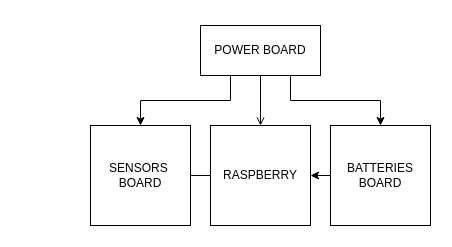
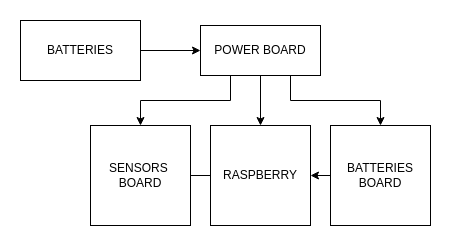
node "BATTERIES": added
edge "BATTERIES" -> "POWER BOARD": added
edge "POWER BOARD" -> "RASPBERRY": arrowhead open -> classic
